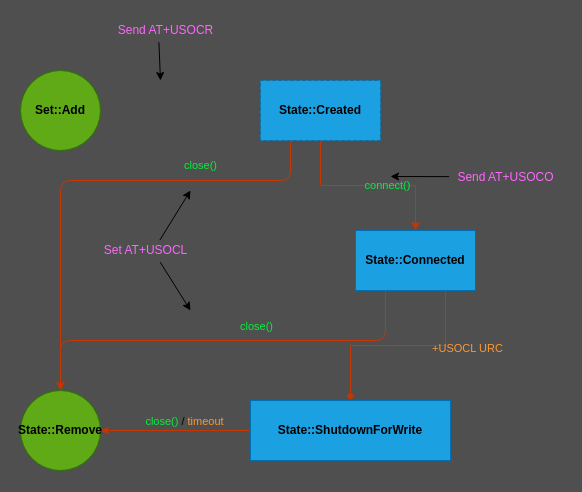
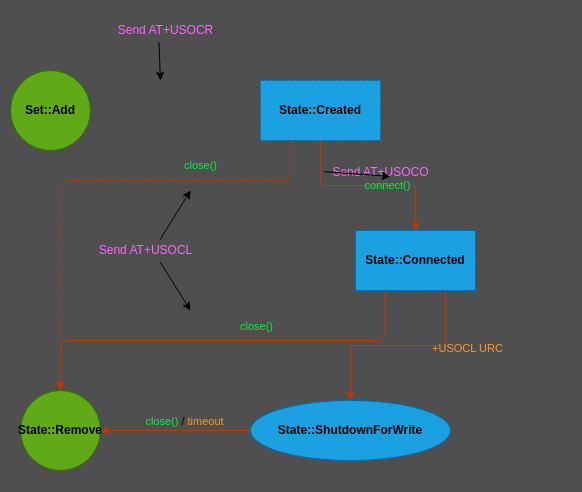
node "Set::Add": moved (61, 111) -> (51, 111)
node "Send AT+USOCO": moved (506, 178) -> (381, 173)
edge "State::Created" -> "State::Remove": style solid -> dashed
node "Set AT+USOCL": label "Set AT+USOCL" -> "Send AT+USOCL"
edge "State::Connected" -> "State::ShutdownForWrite": arrowhead diamond -> classic
node "State::ShutdownForWrite": shape rectangle -> ellipse
